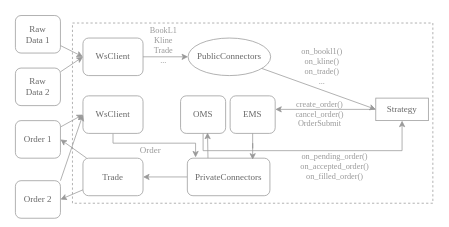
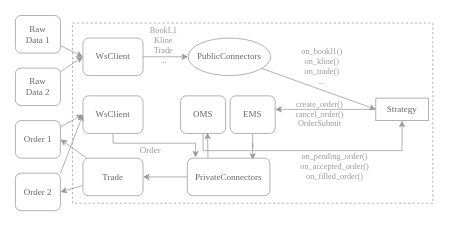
node "Order 2": moved (38, 199) -> (38, 192)
